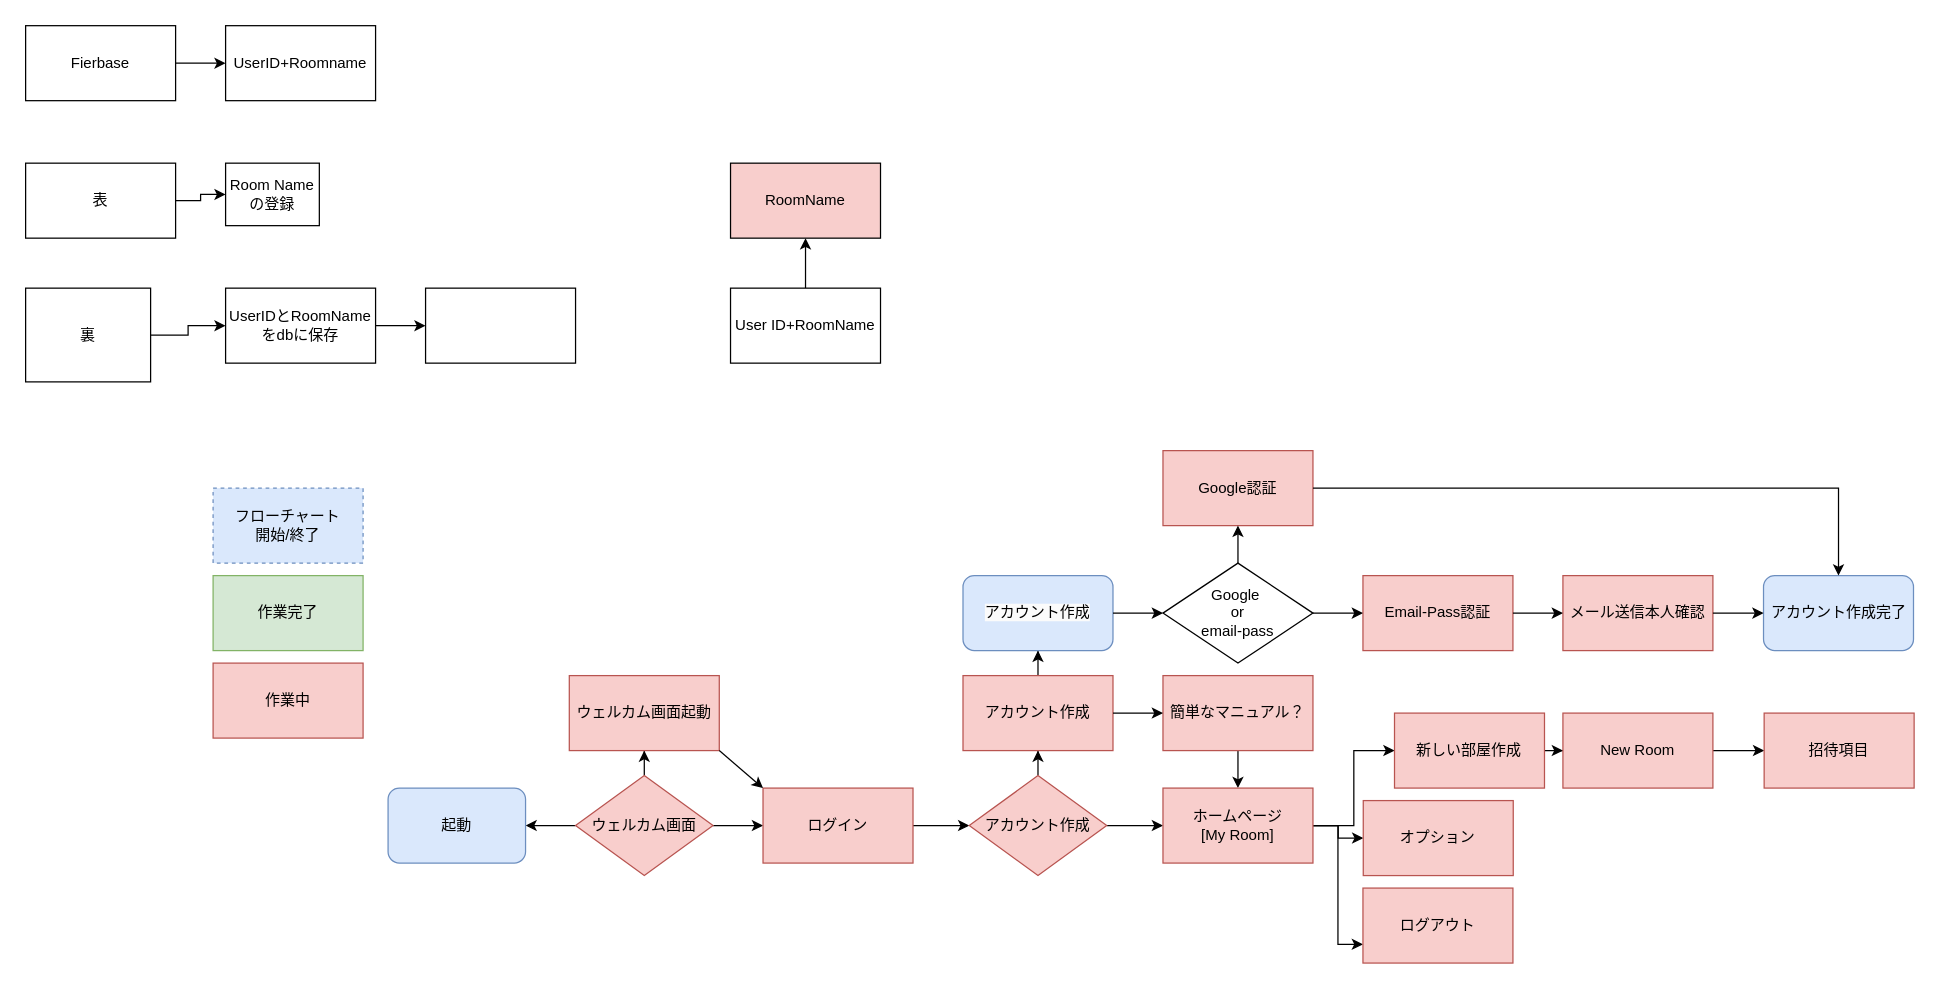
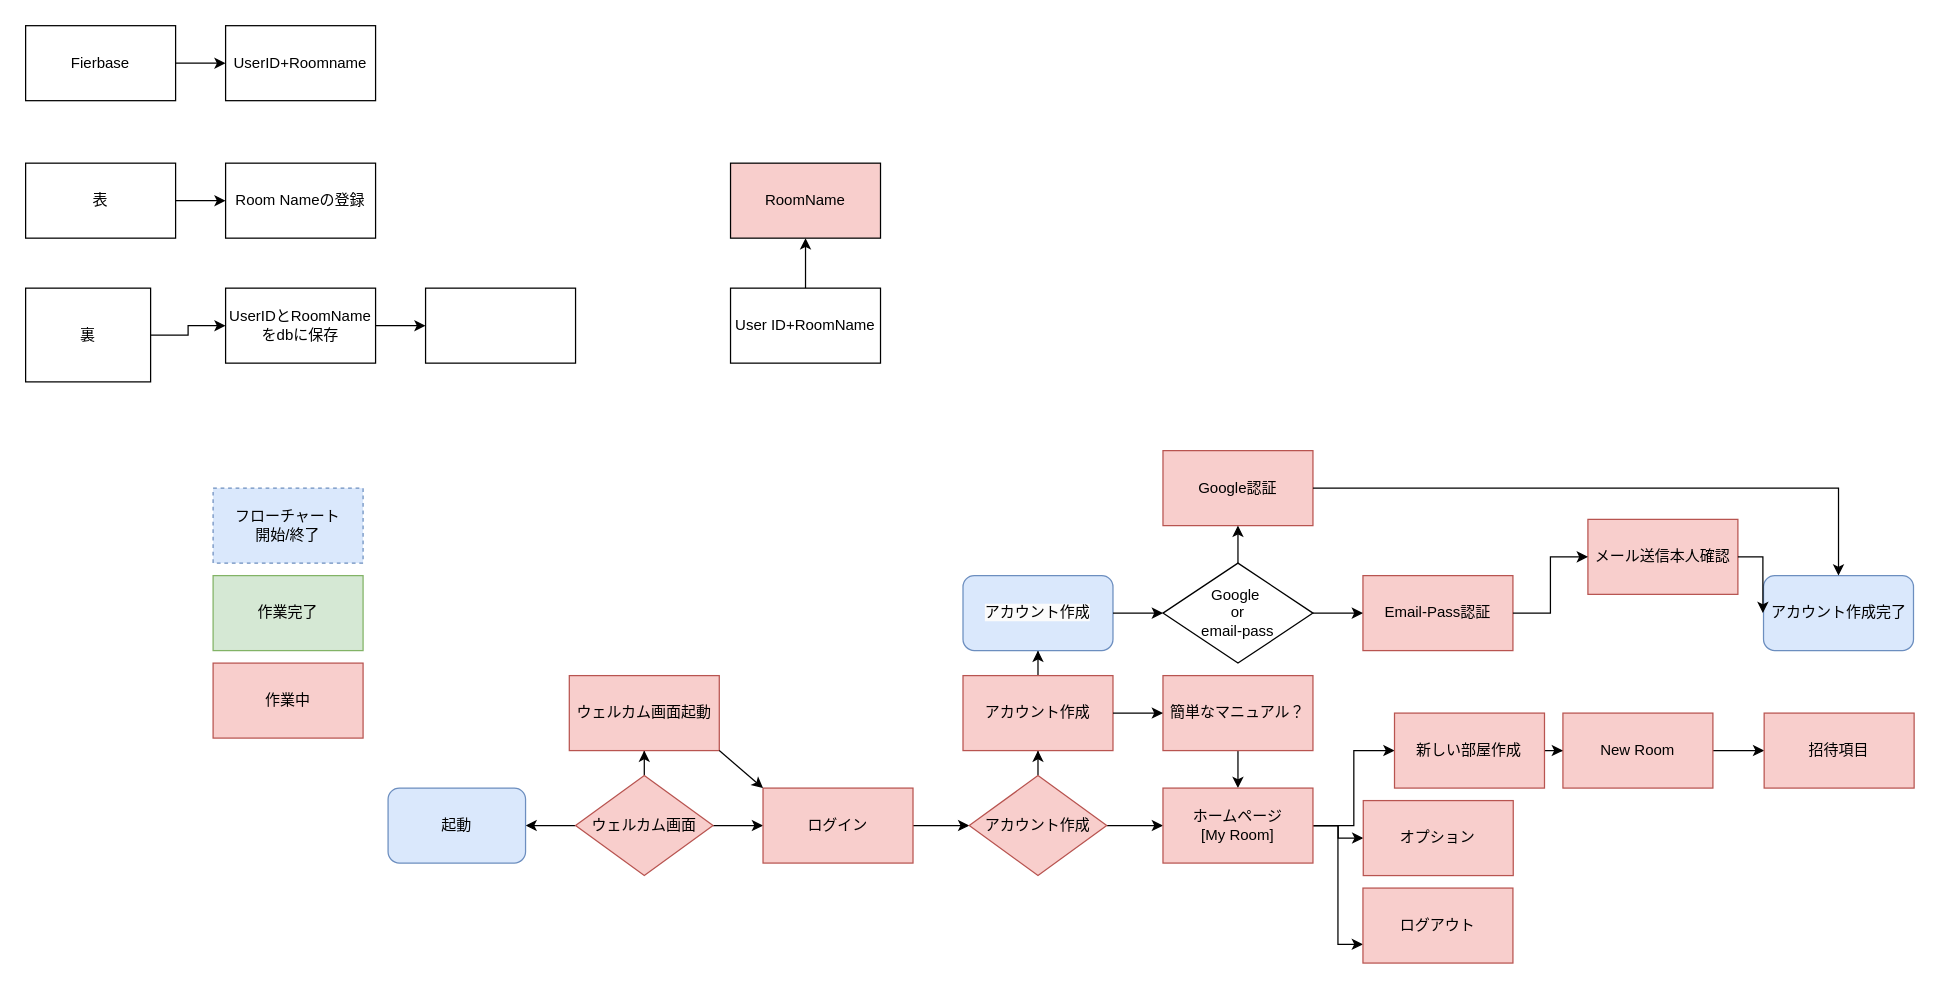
node "Room Nameの登録": size 94x63 -> 150x75
node "メール送信本人確認": moved (1638, 613) -> (1663, 557)
